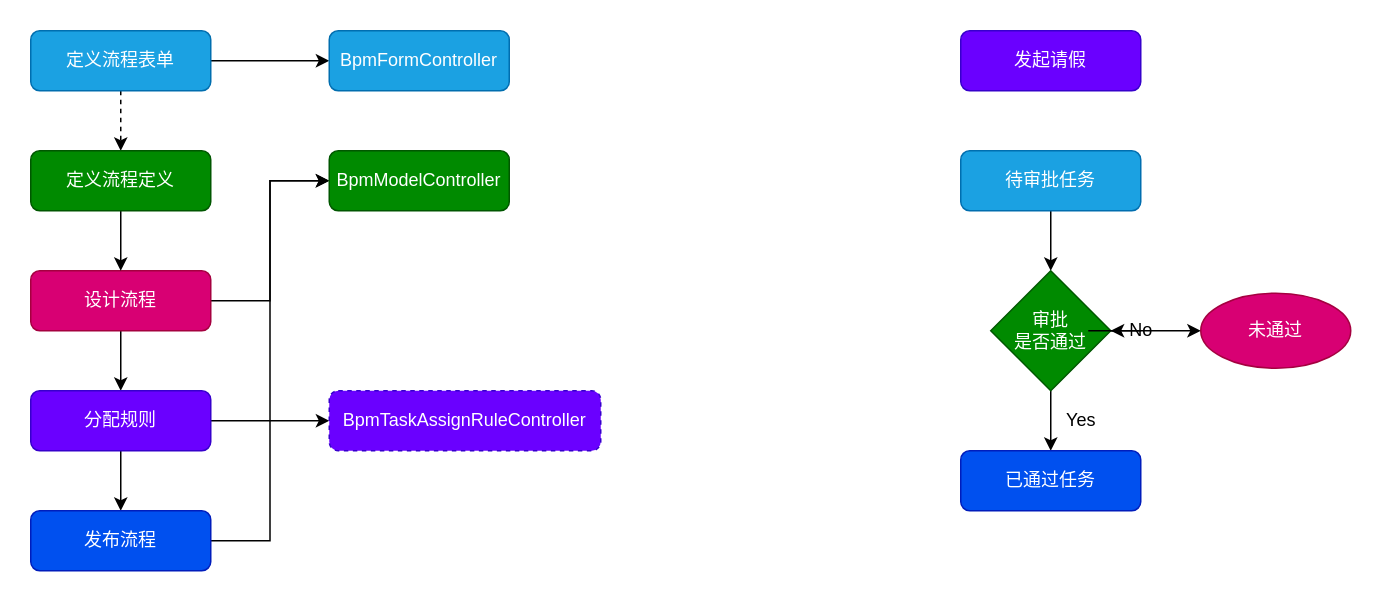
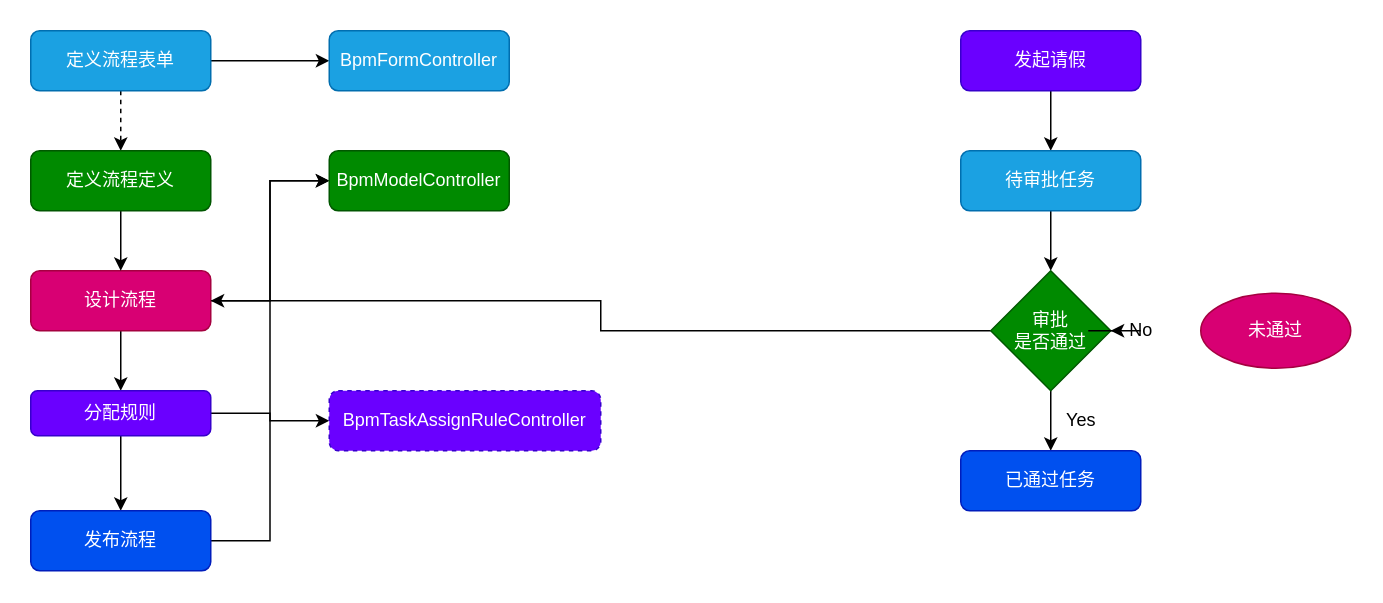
edge "发起请假" -> "待审批任务": added
edge "审批 是否通过" -> "未通过": now "审批 是否通过" -> "设计流程"
node "分配规则": size 180x60 -> 180x45
